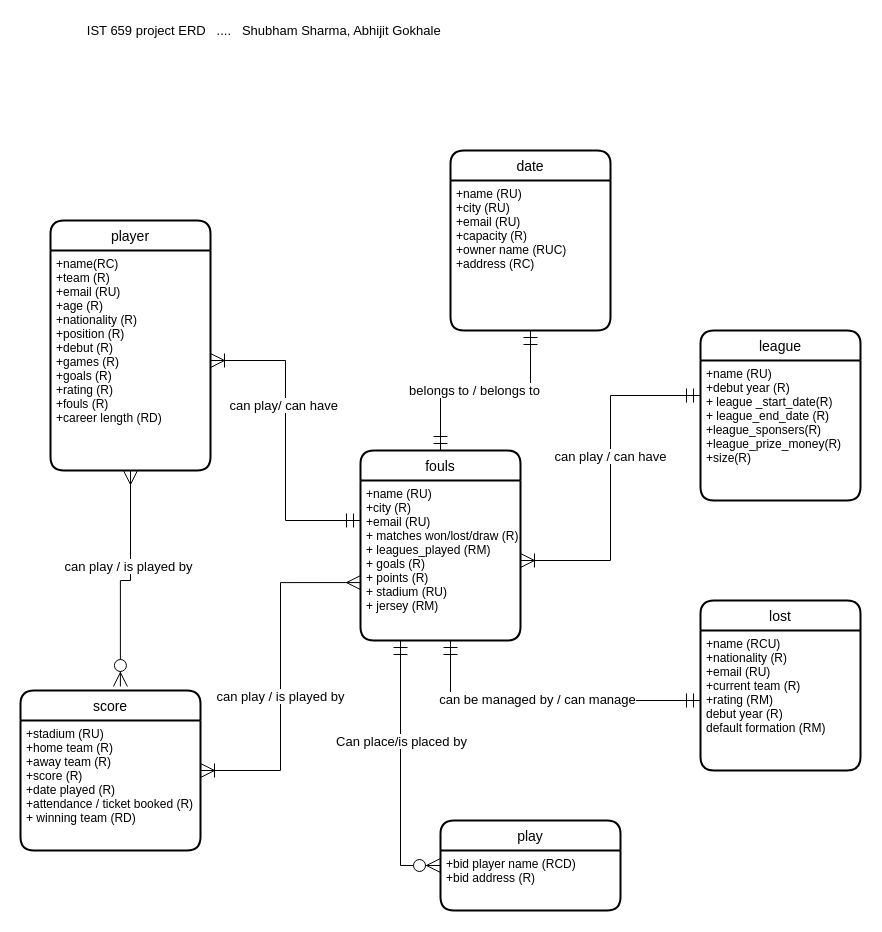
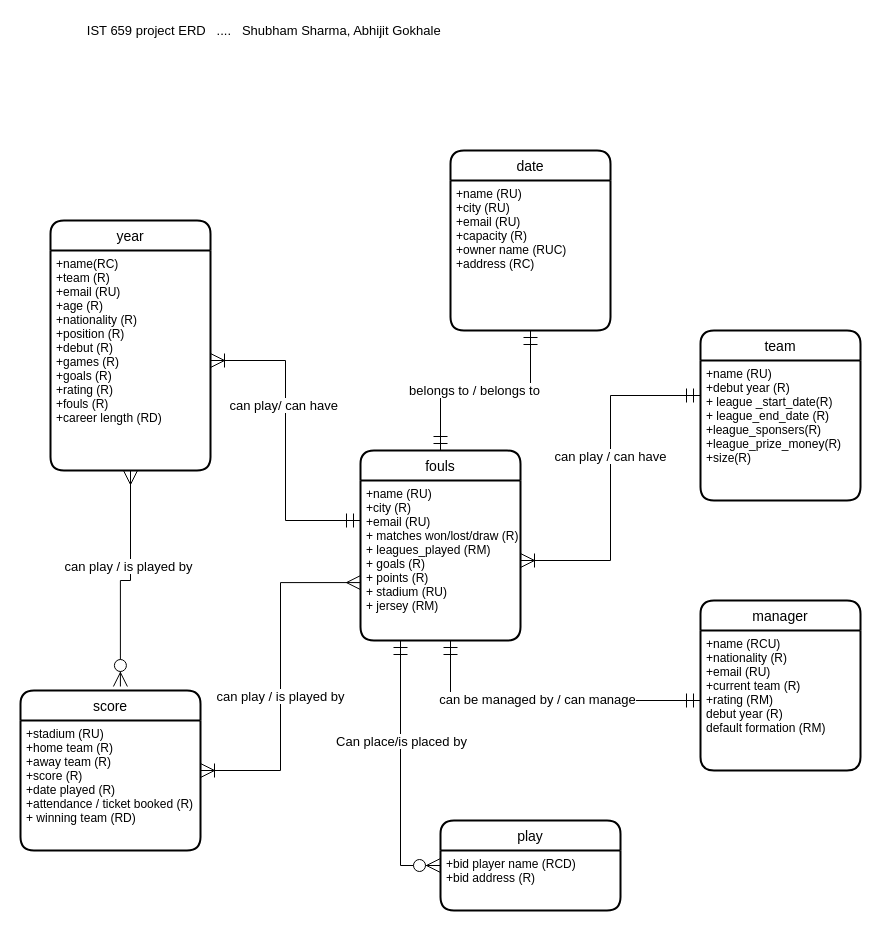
node "player": label "player" -> "year"
node "league": label "league" -> "team"
node "lost": label "lost" -> "manager"
